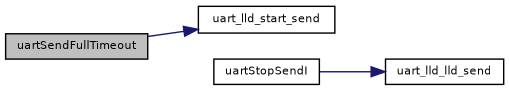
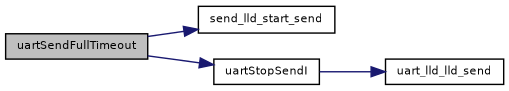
node "uart_lld_start_send": label "uart_lld_start_send" -> "send_lld_start_send"
edge "uartSendFullTimeout" -> "uartStopSendI": added
